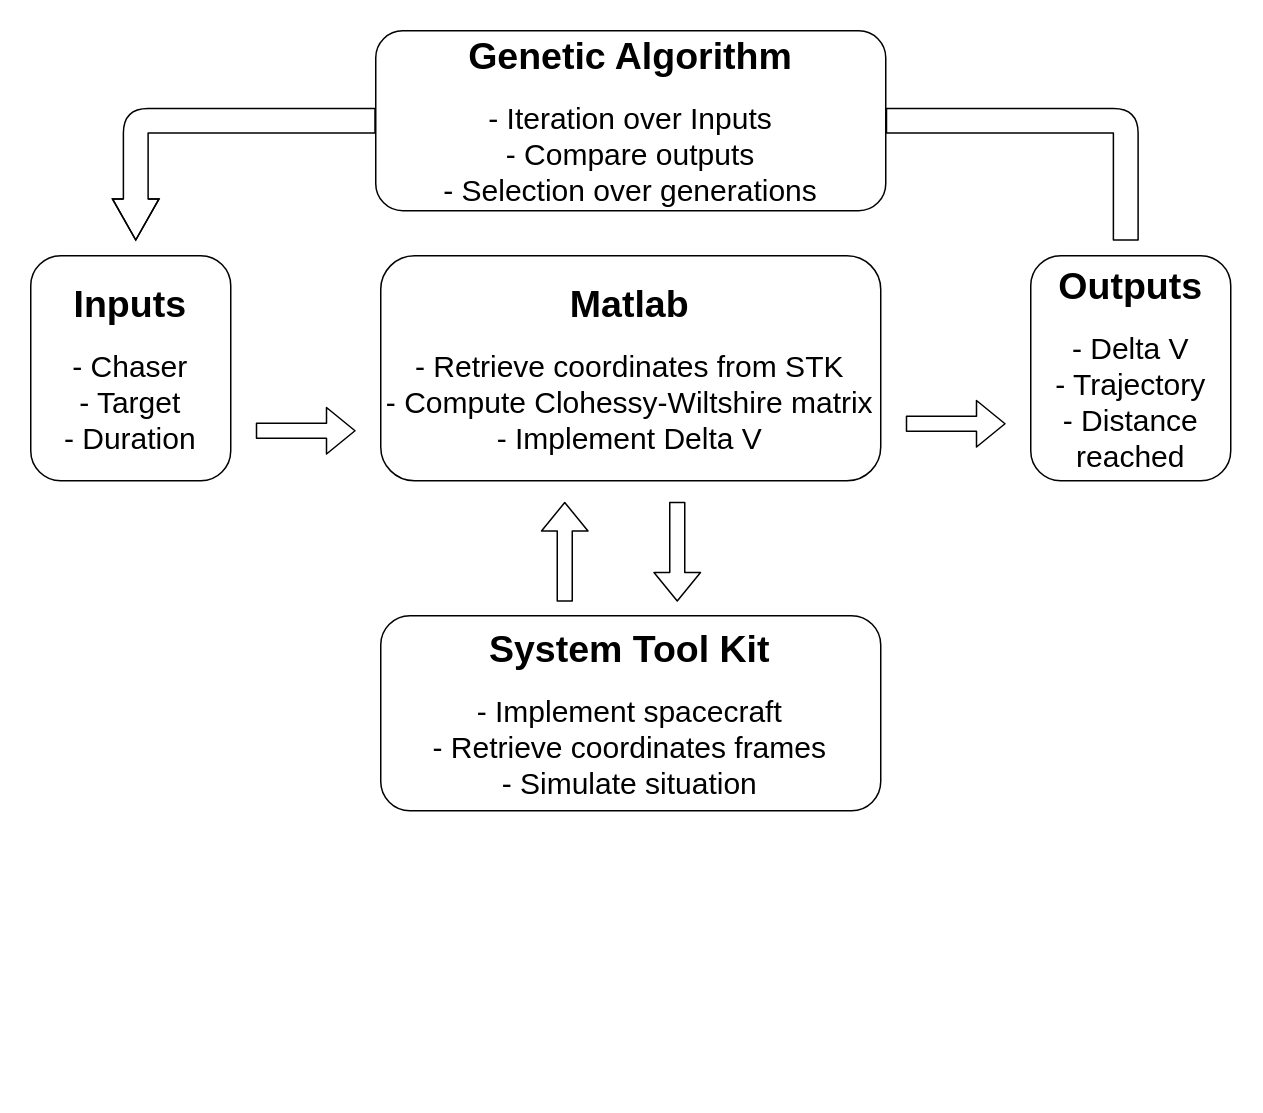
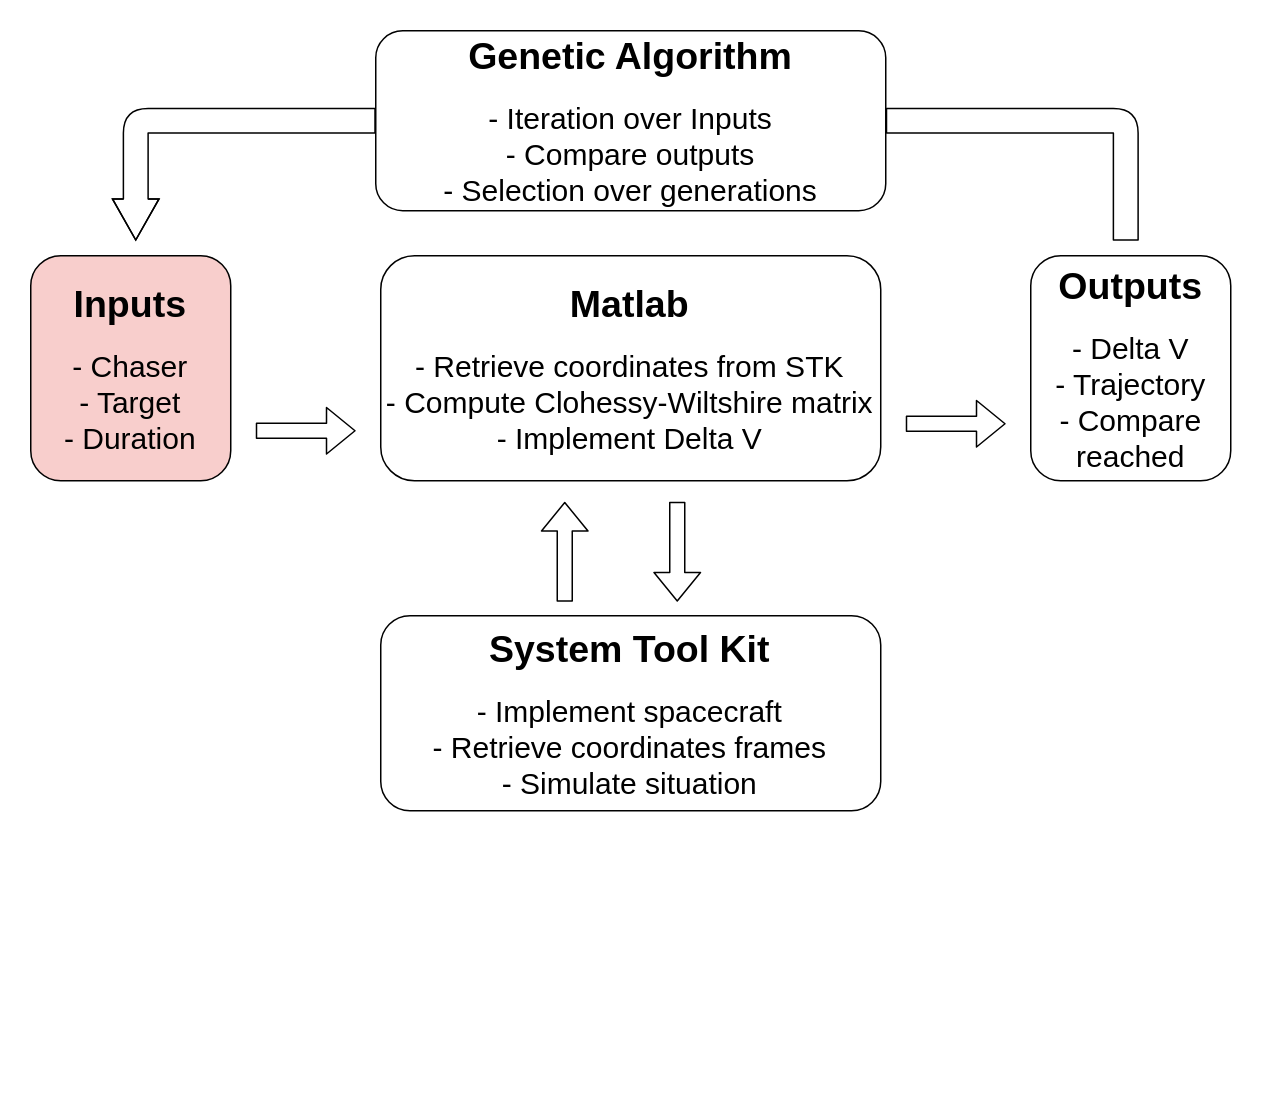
node "Inputs - Chaser - Target - Duration": fillcolor #ffffff -> #f8cecc
node "Outputs - Delta V - Trajectory - Distance reached": label "Outputs - Delta V - Trajectory - Distance reached" -> "Outputs - Delta V - Trajectory - Compare reached"
